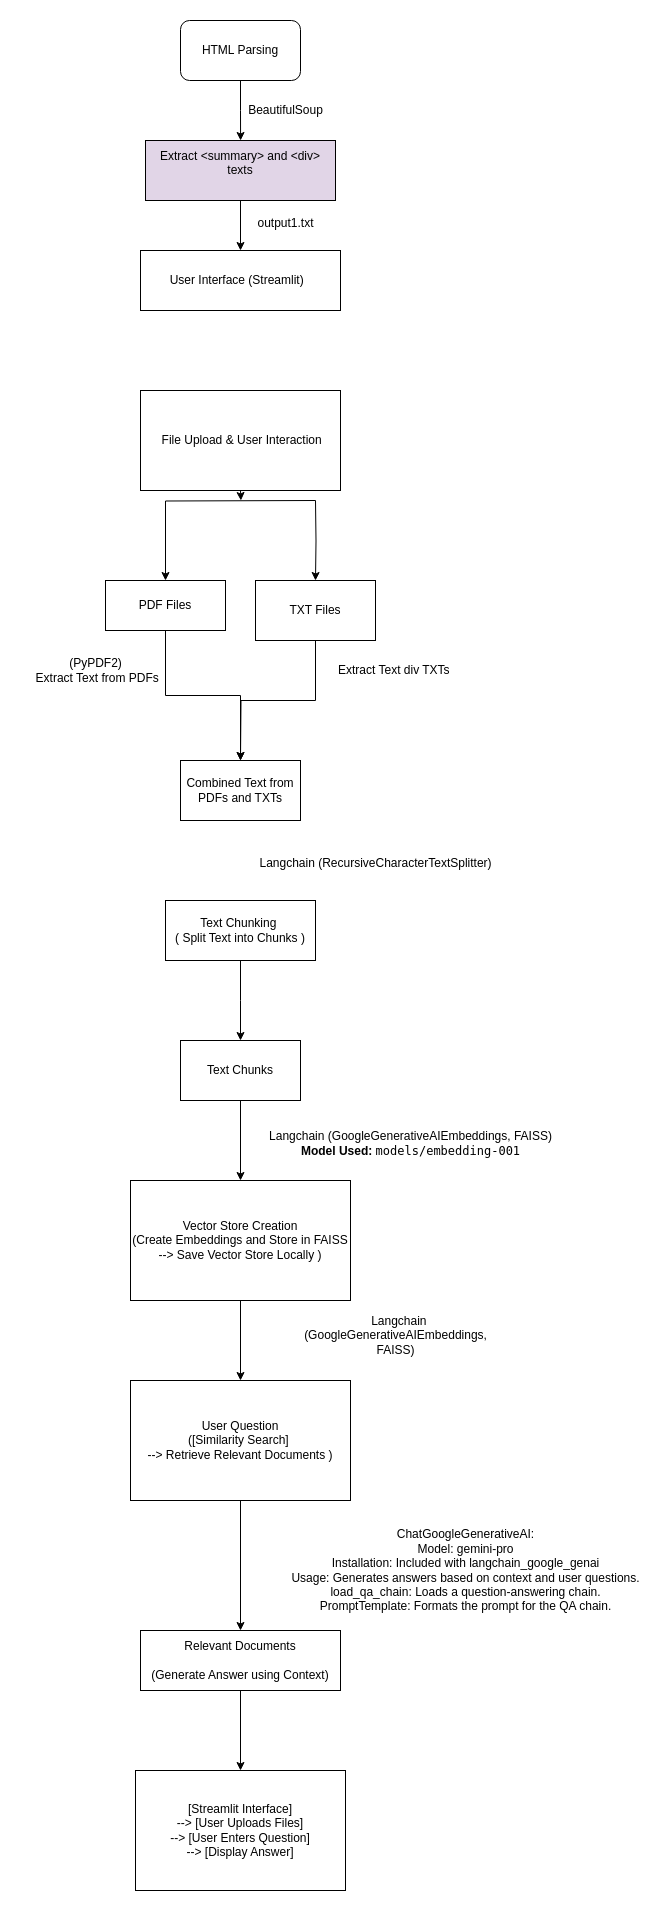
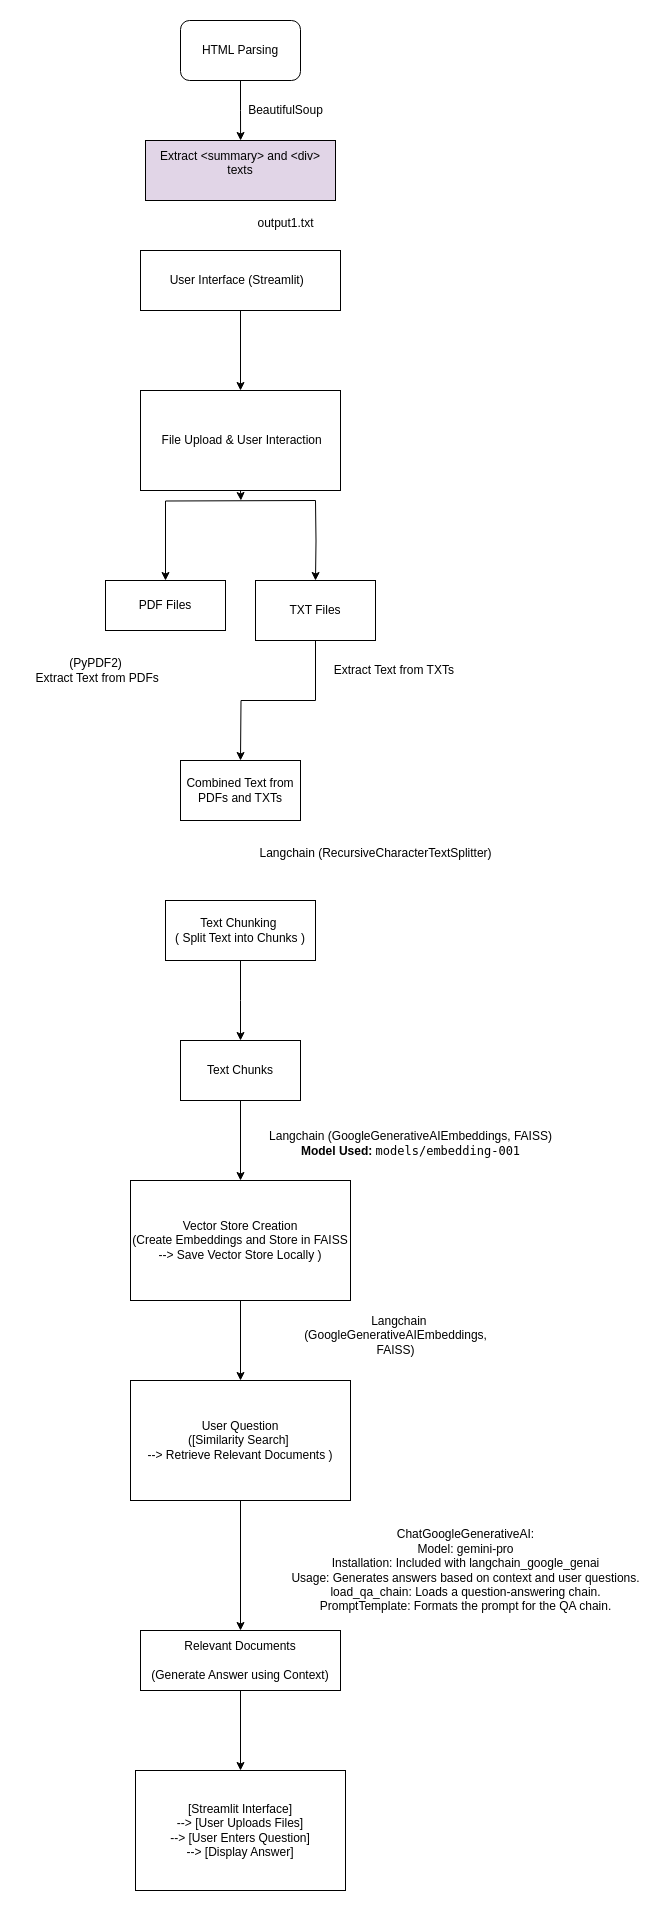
edge "Extract <summary> and <div> texts" -> "User Interface (Streamlit)": removed
edge "User Interface (Streamlit)" -> "File Upload & User Interaction": added
node "Extract Text div TXTs": label "Extract Text div TXTs" -> "Extract Text from TXTs"
edge "PDF Files" -> "Combined Text from PDFs and TXTs": removed
node "Langchain (RecursiveCharacterTextSplitter)": moved (376, 864) -> (376, 854)
